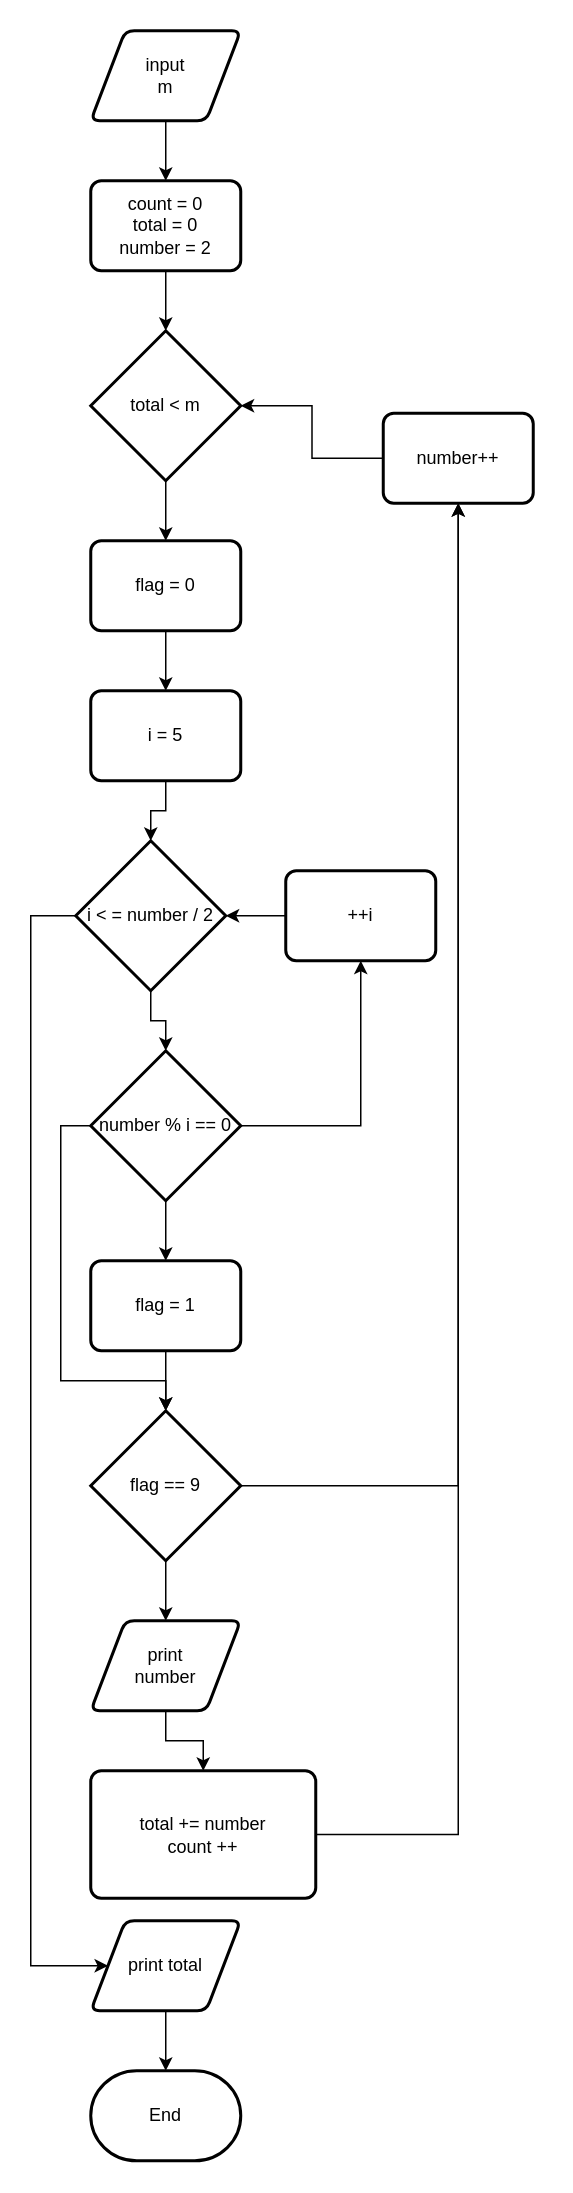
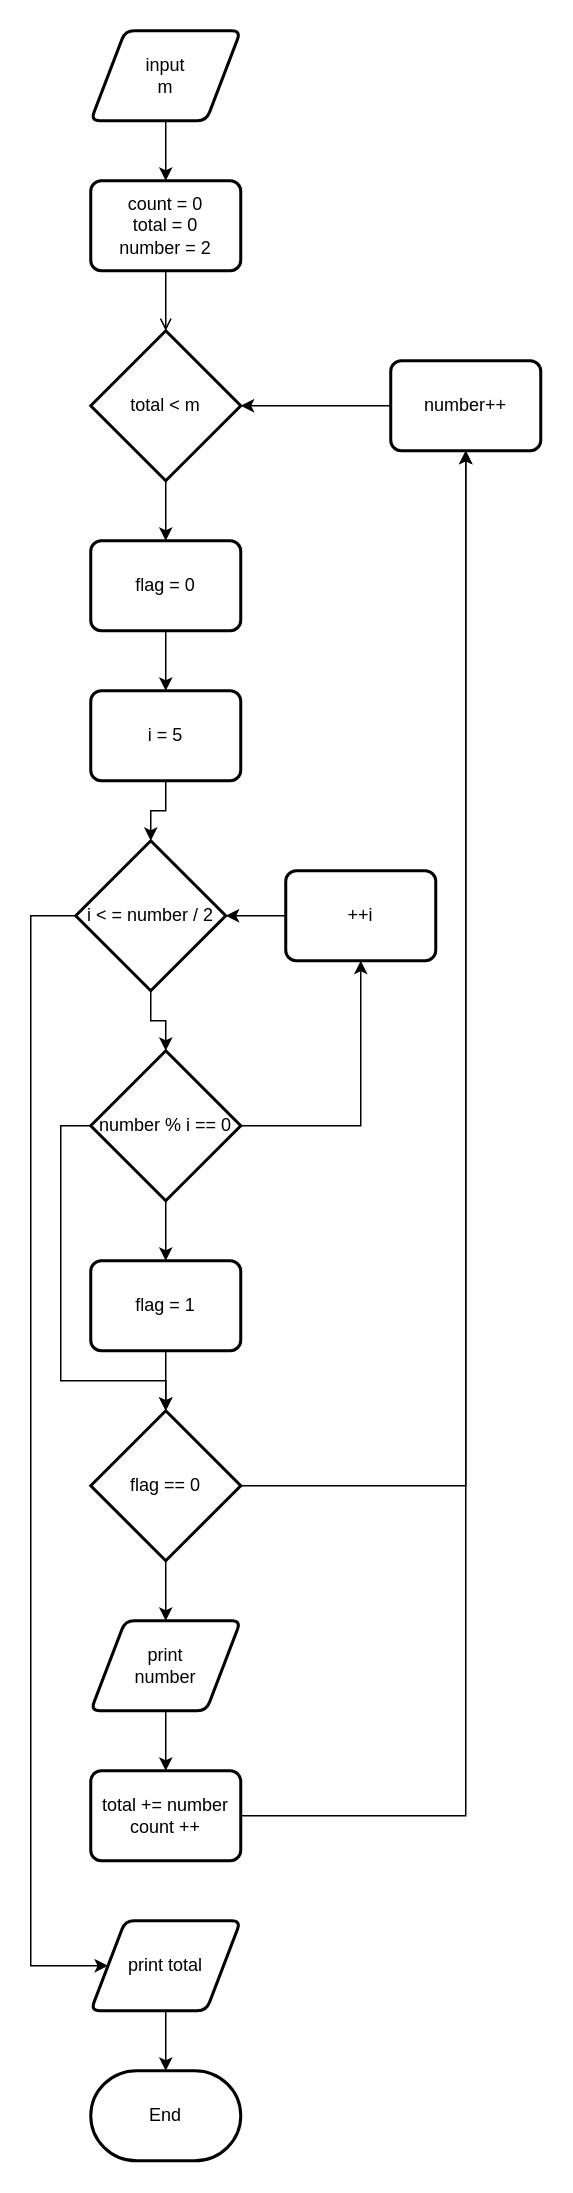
edge "count = 0 total = 0 number = 2" -> "total < m": arrowhead classic -> open
node "number++": moved (458, 458) -> (466, 406)
node "flag == 9": label "flag == 9" -> "flag == 0"
node "total += number count ++": size 225x128 -> 150x90
